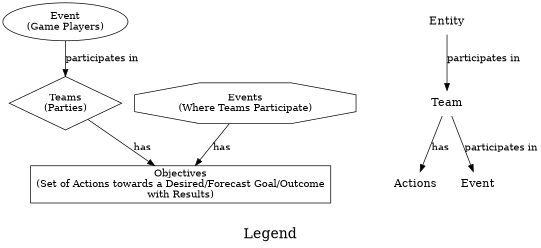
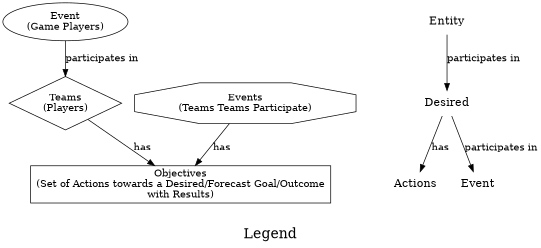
node "Teams (Parties)": label "Teams (Parties)" -> "Teams (Players)"
node "Events (Where Teams Participate)": label "Events (Where Teams Participate)" -> "Events (Teams Teams Participate)"
node "Team": label "Team" -> "Desired"
